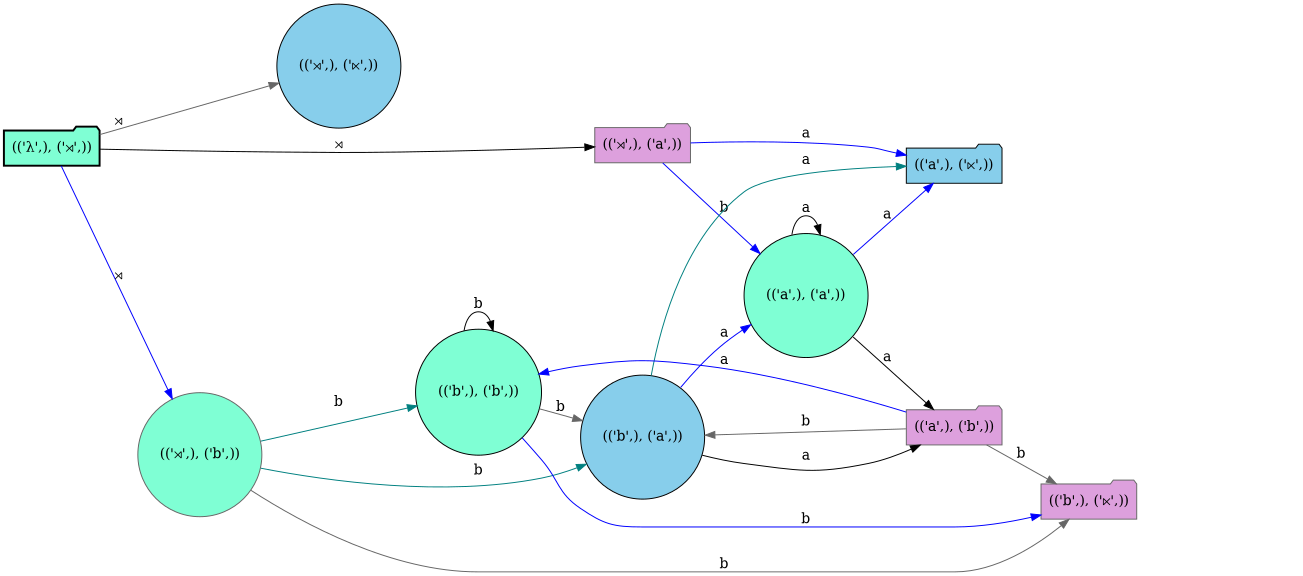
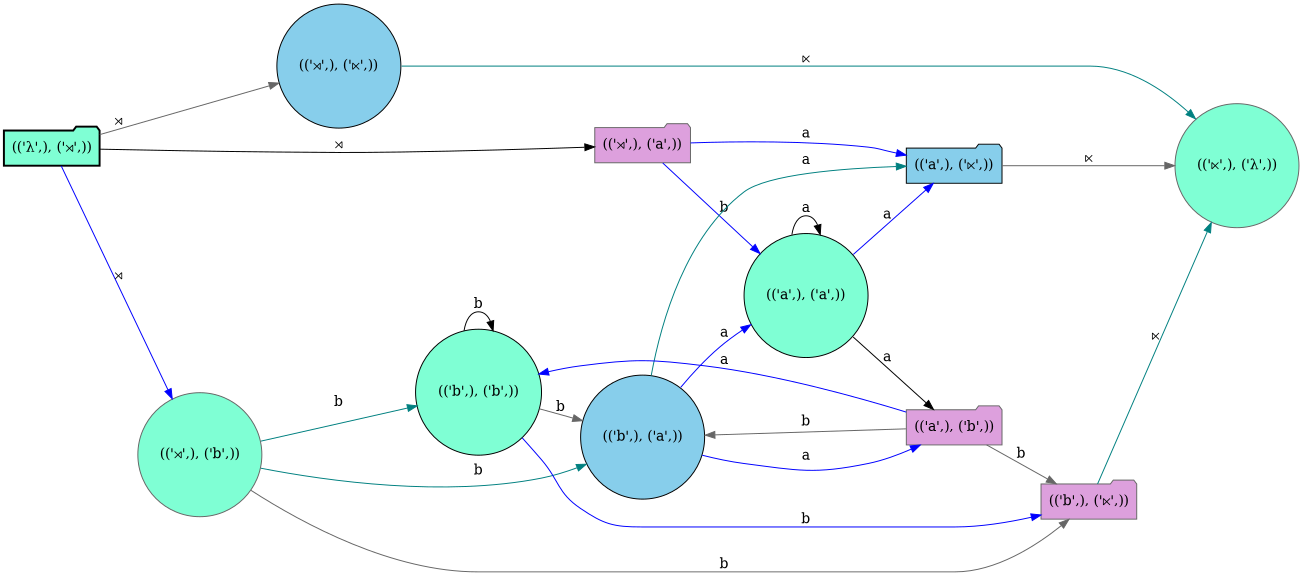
node "(('⋉',), ('λ',))": added
edge "(('b',), ('a',))" -> "(('a',), ('b',))": color black -> blue
